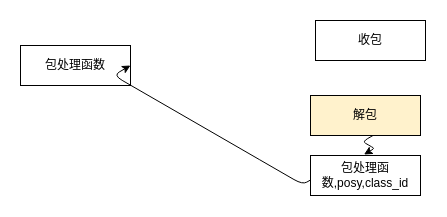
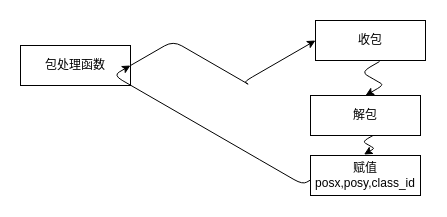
edge "包处理函数" -> "收包": added
edge "收包" -> "解包": added
node "解包": fillcolor #fff2cc -> #ffffff
node "包处理函数,posy,class_id": label "包处理函数,posy,class_id" -> "赋值posx,posy,class_id"
